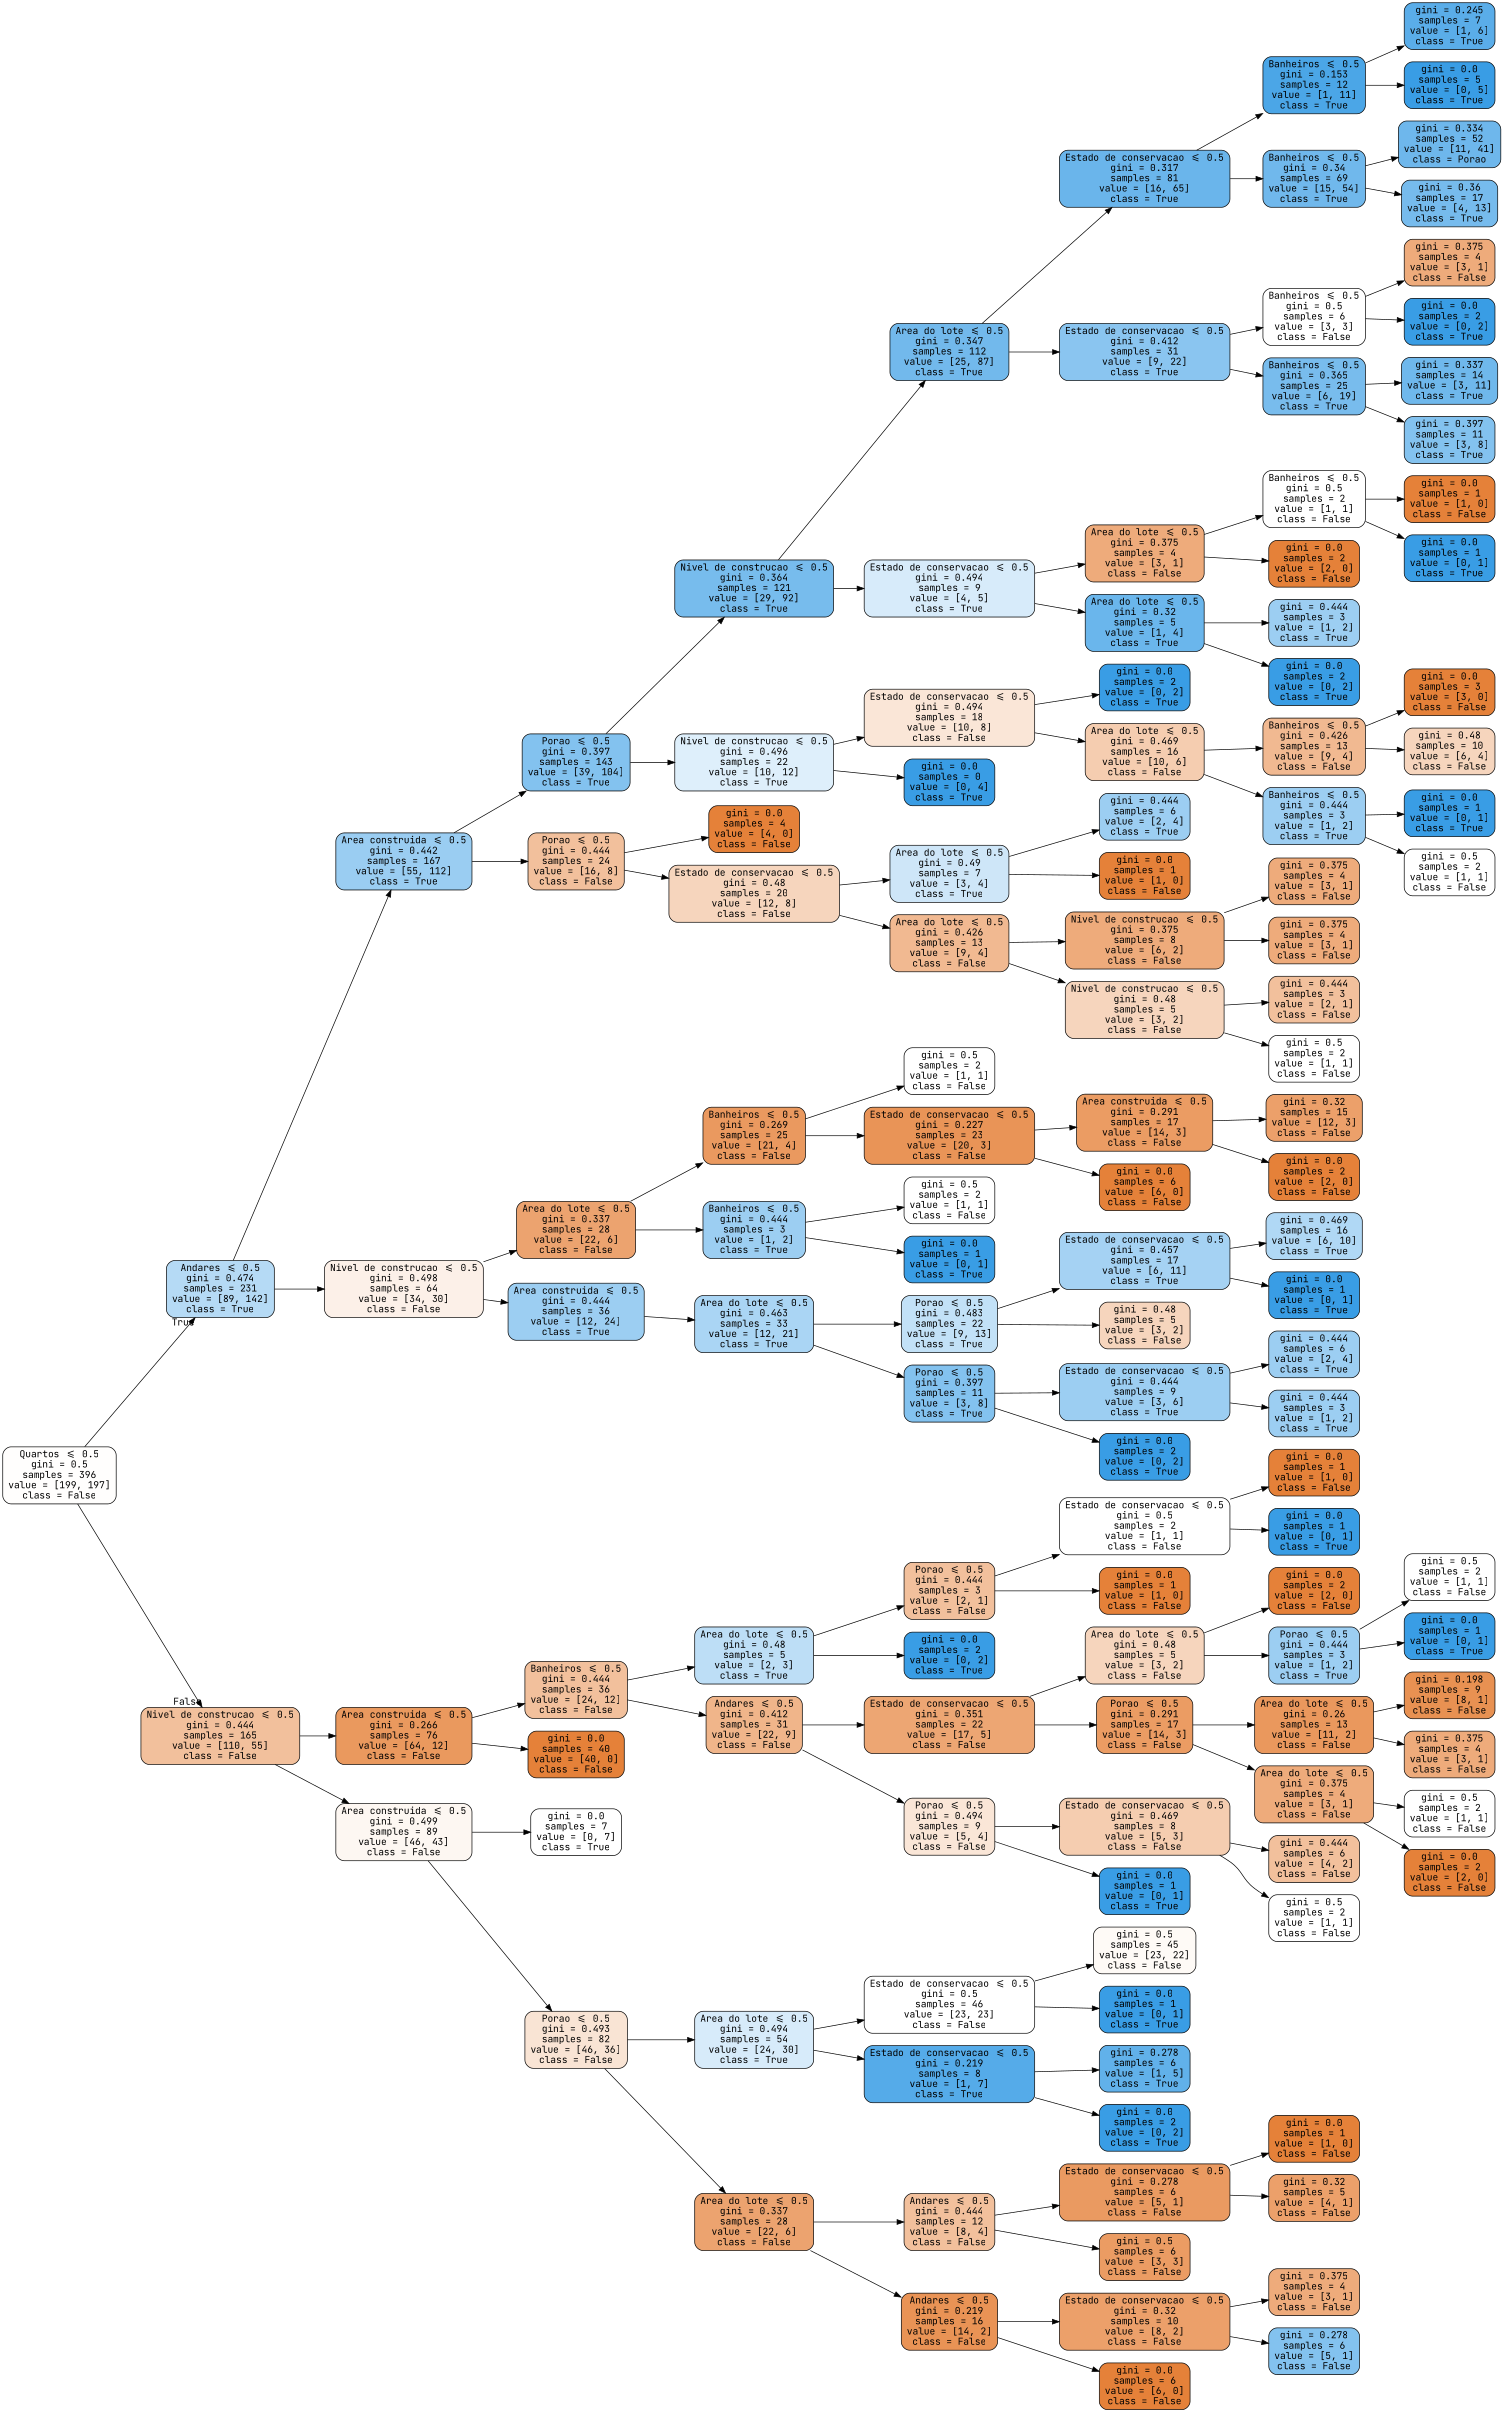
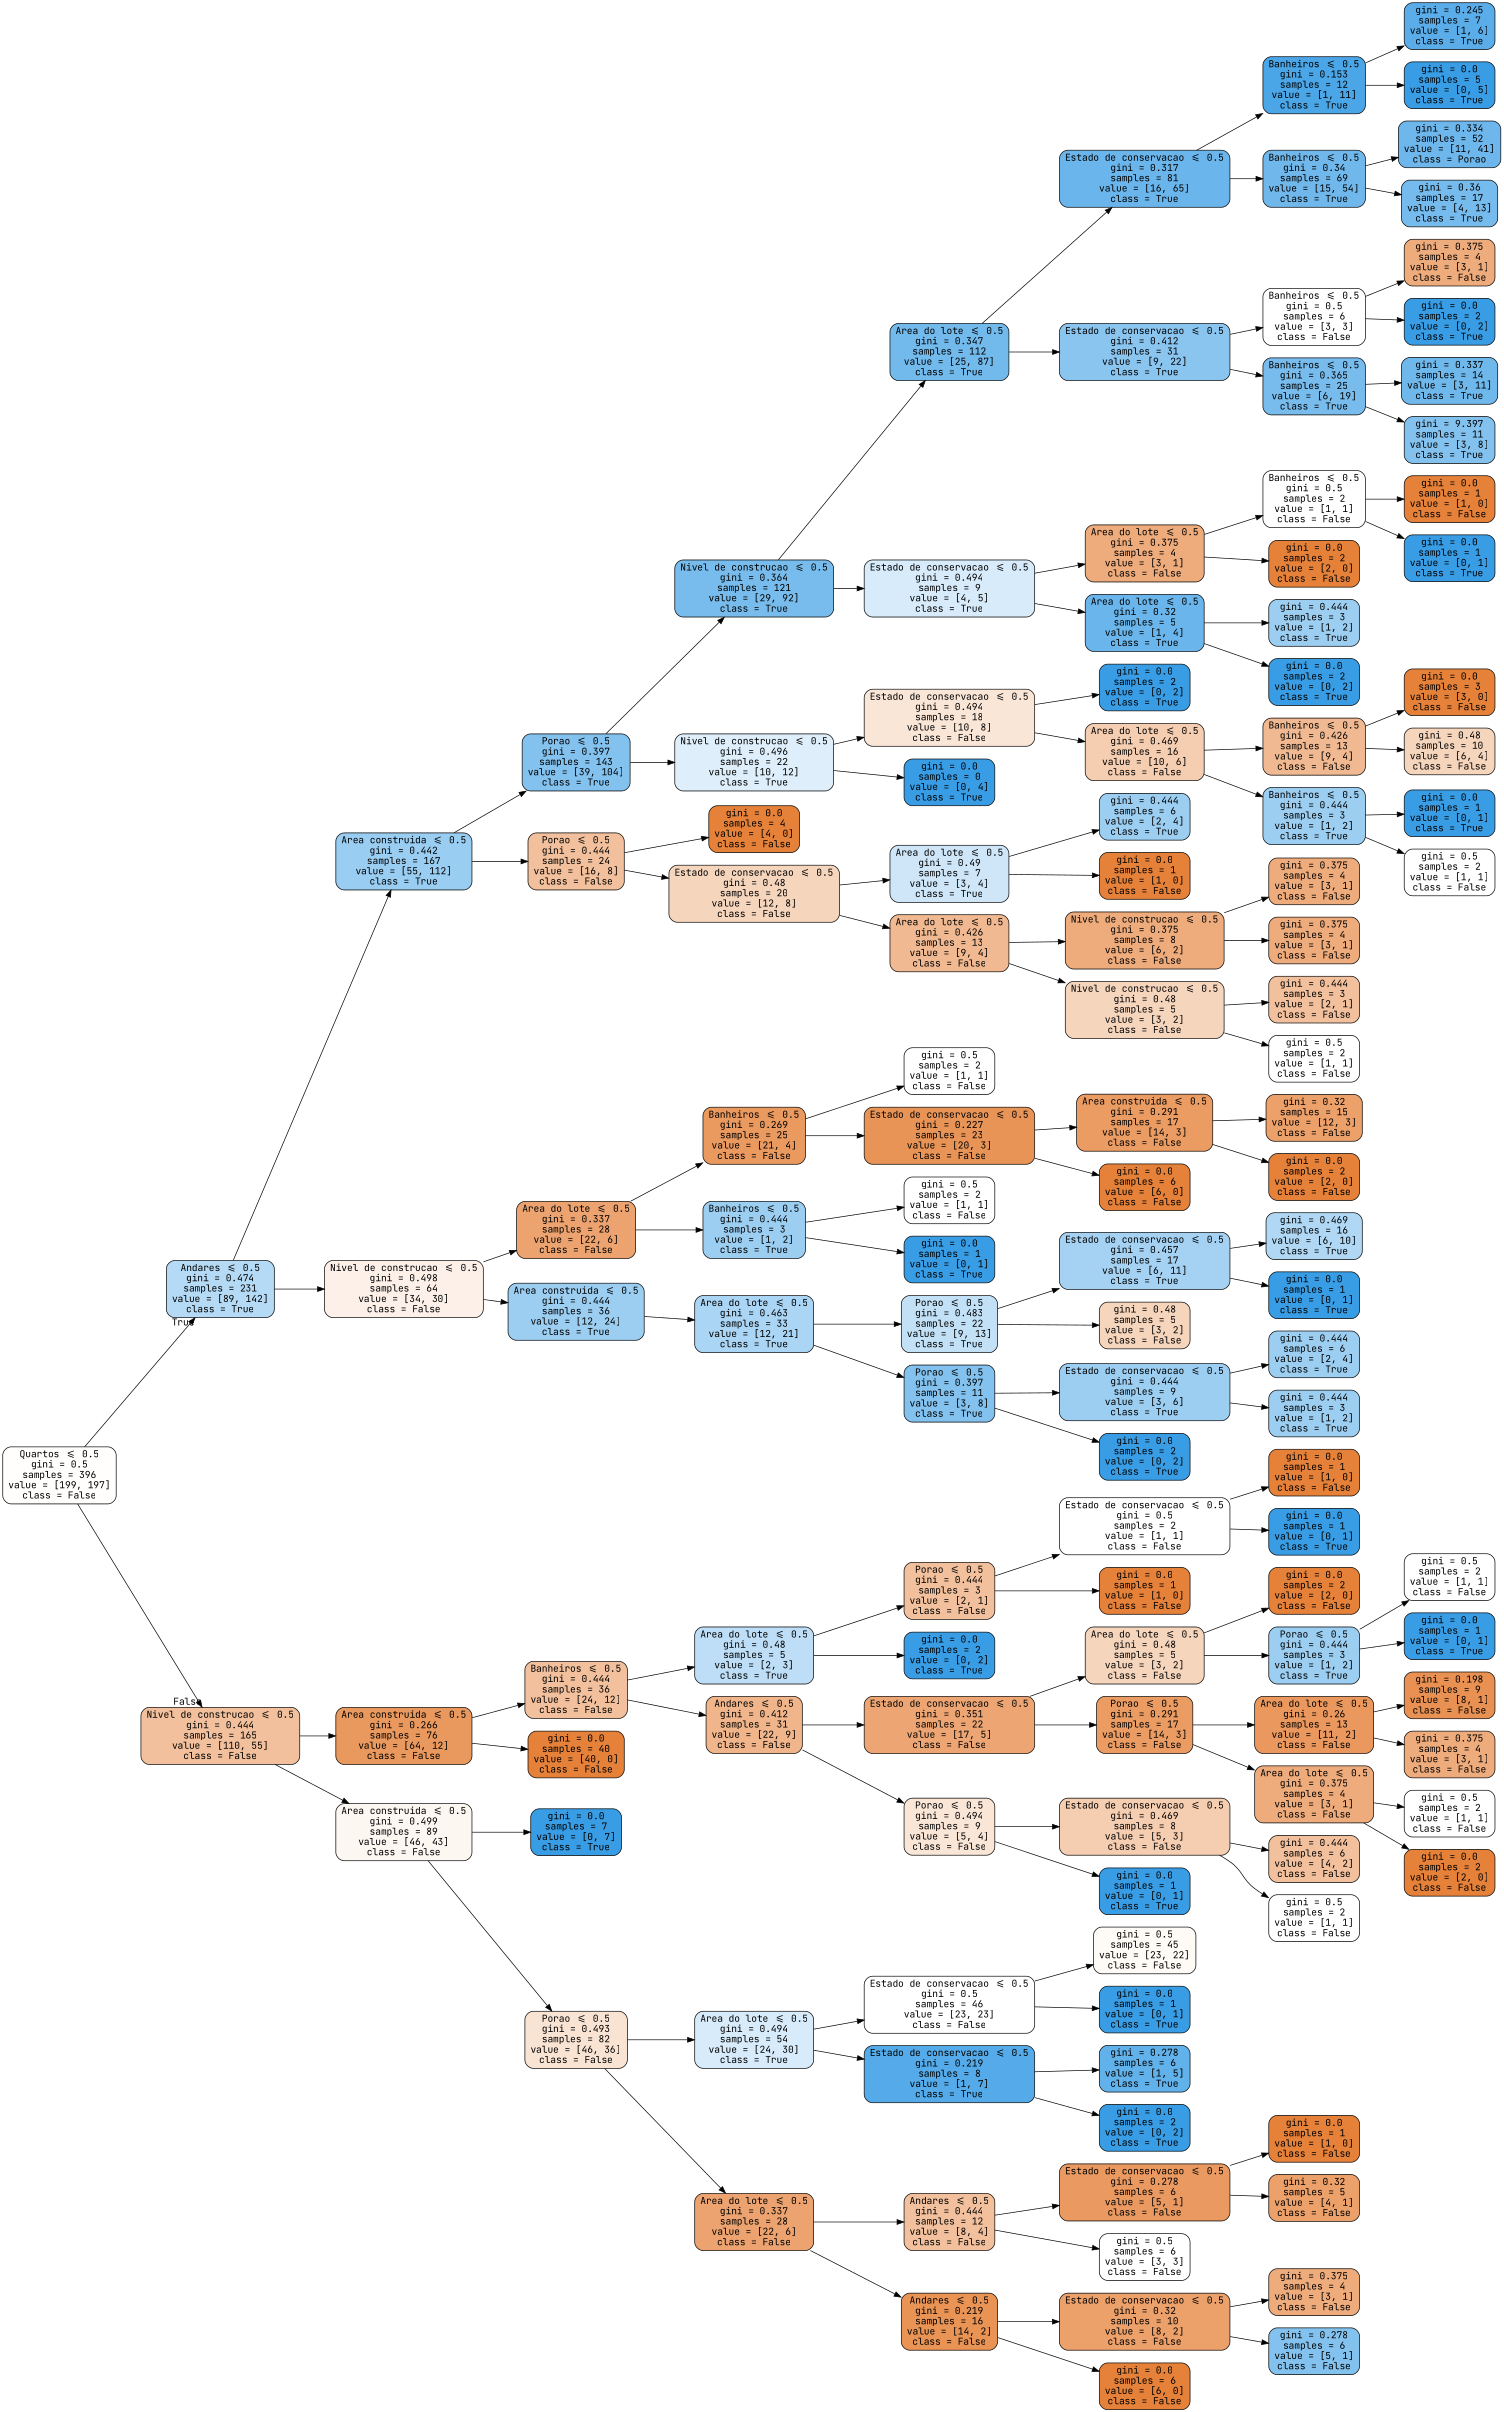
node "gini = 0.397 samples = 11 value = [3, 8] class = True": label "gini = 0.397 samples = 11 value = [3, 8] class = True" -> "gini = 9.397 samples = 11 value = [3, 8] class = True"
node "gini = 0.0 samples = 7 value = [0, 7] class = True": fillcolor #ffffff -> #399de5
node "gini = 0.5 samples = 6 value = [3, 3] class = False": fillcolor #eb9c63 -> #ffffff
